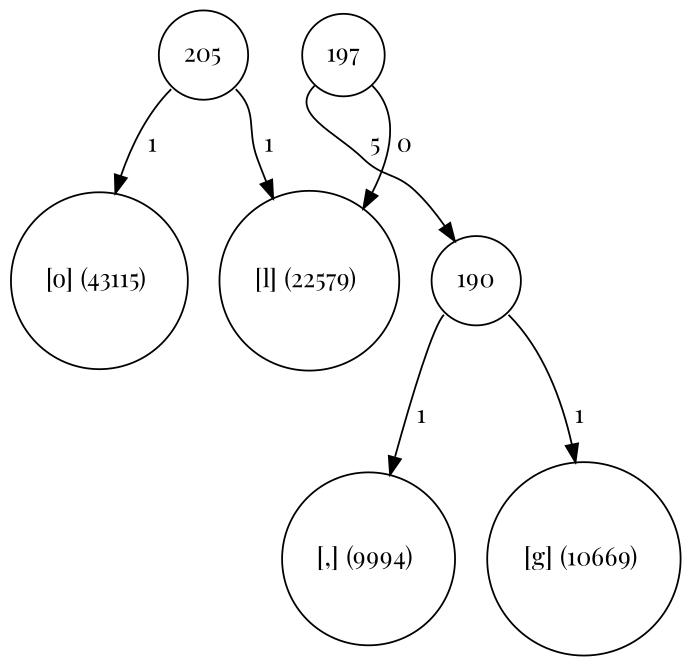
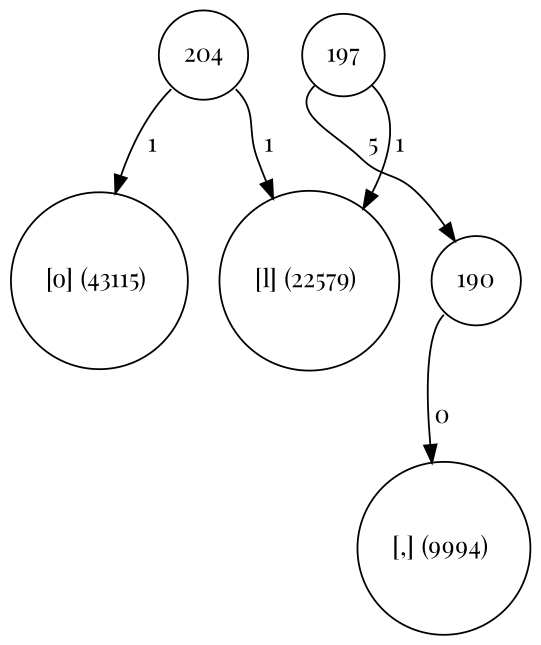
node "205": label "205" -> "204"
edge "197" -> "[l] (22579)": label " 0" -> " 1"
edge "190" -> "[,] (9994)": label " 1" -> " 0"
node "[g] (10669)": removed
